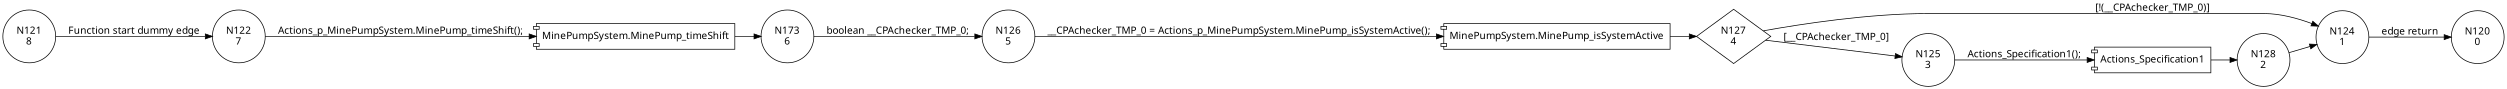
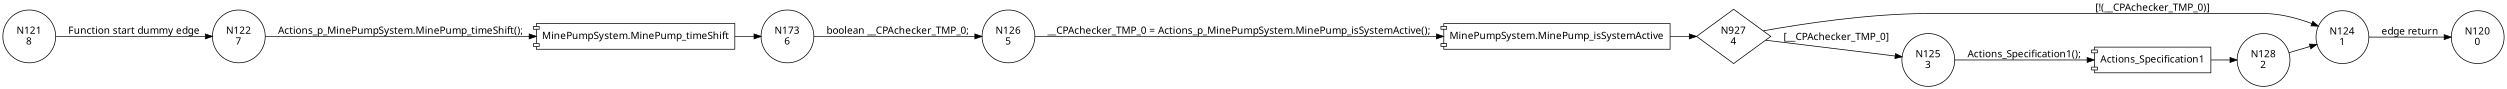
node "N127 4": label "N127 4" -> "N927 4"
